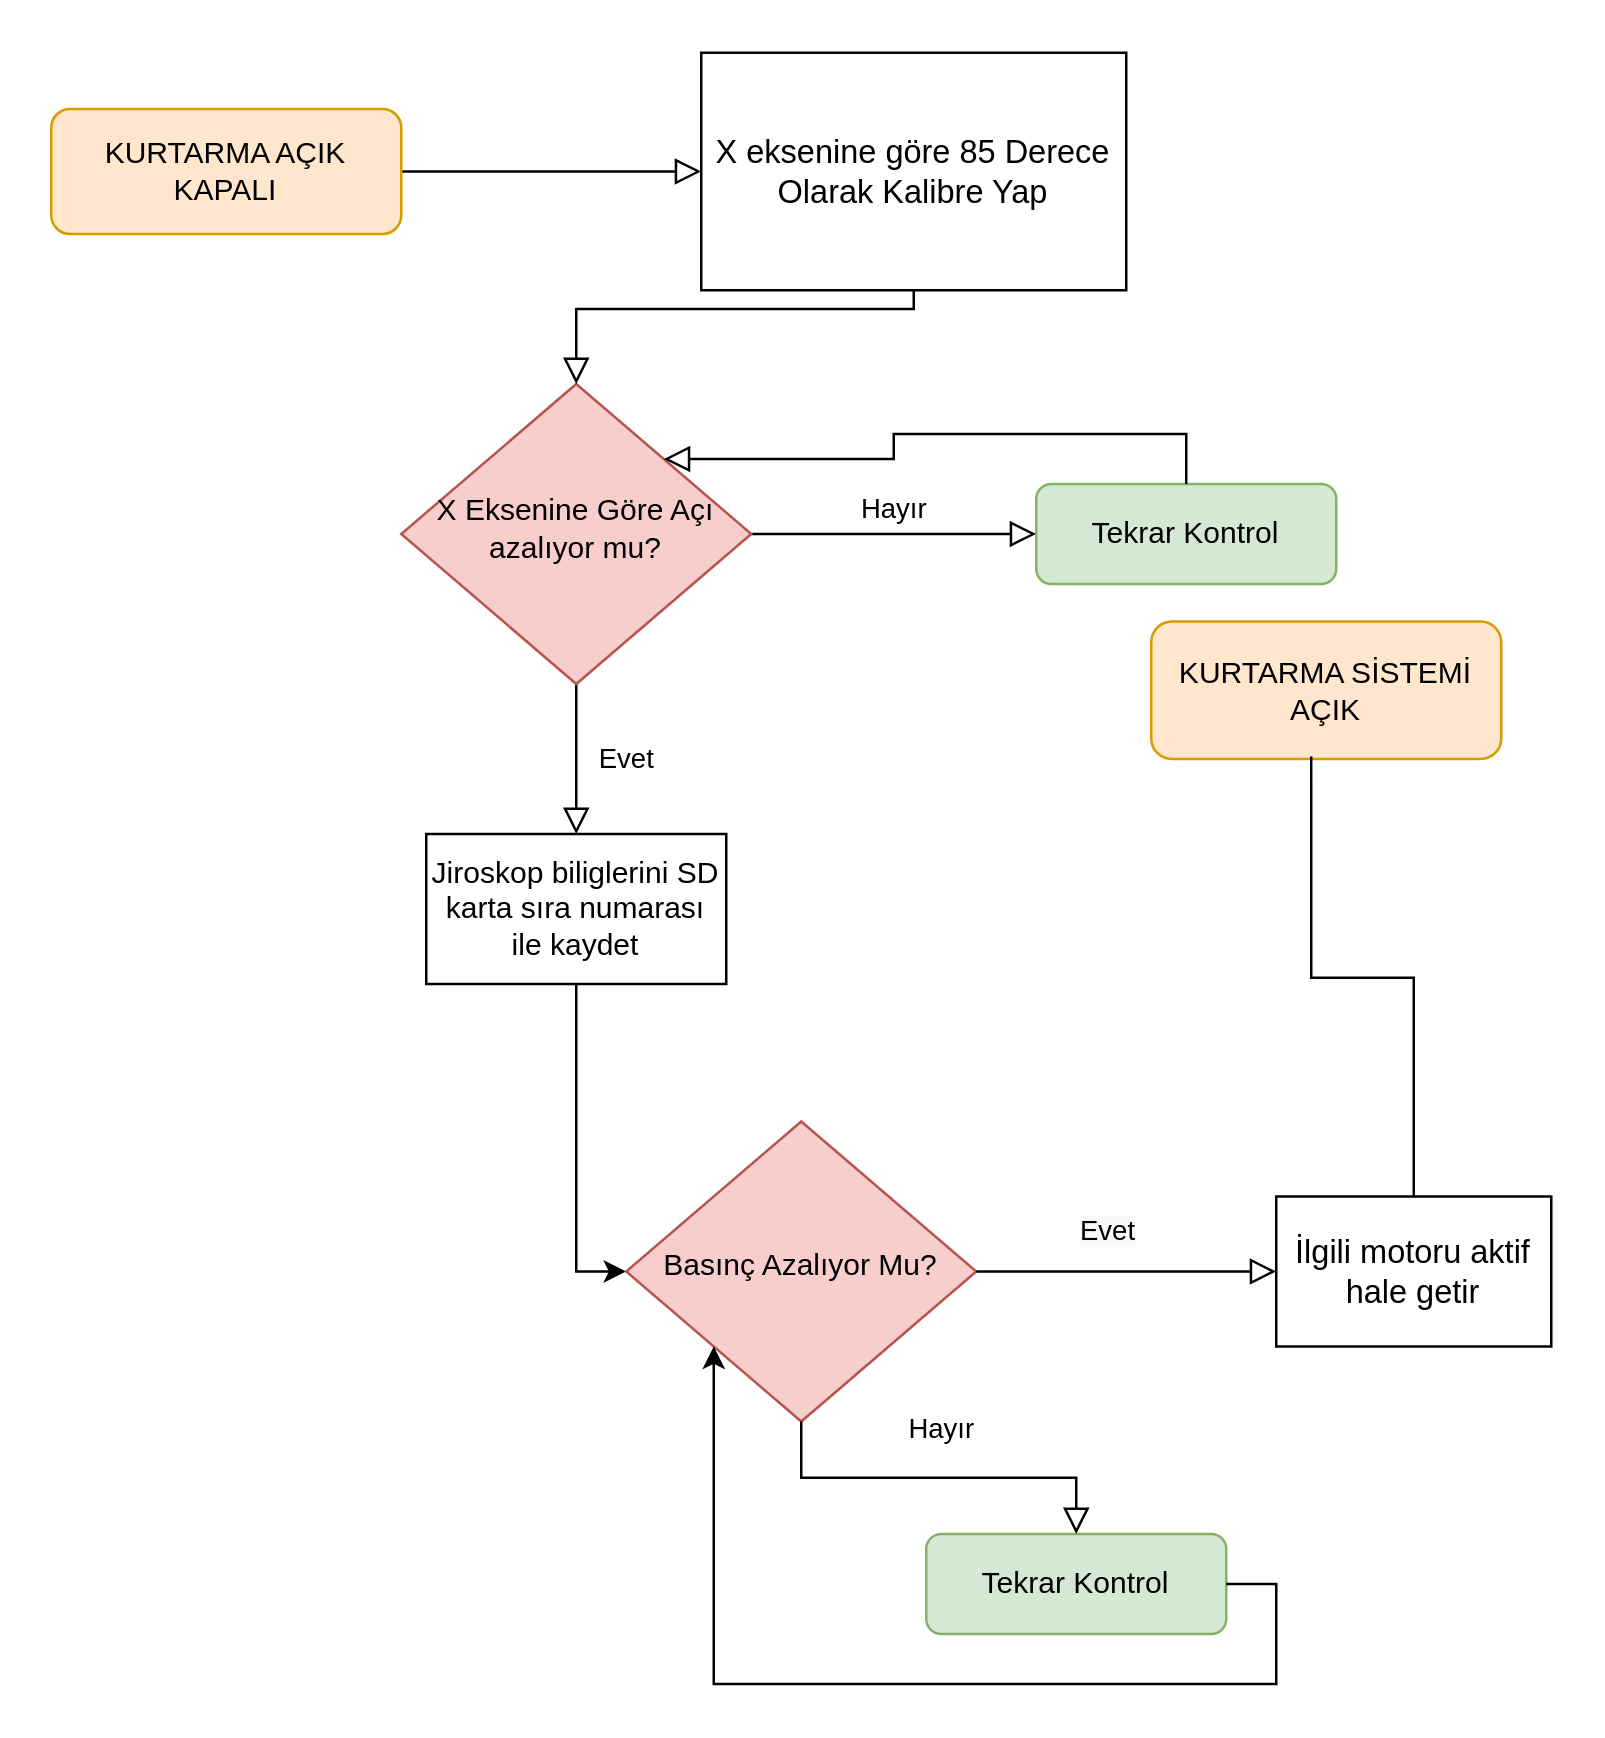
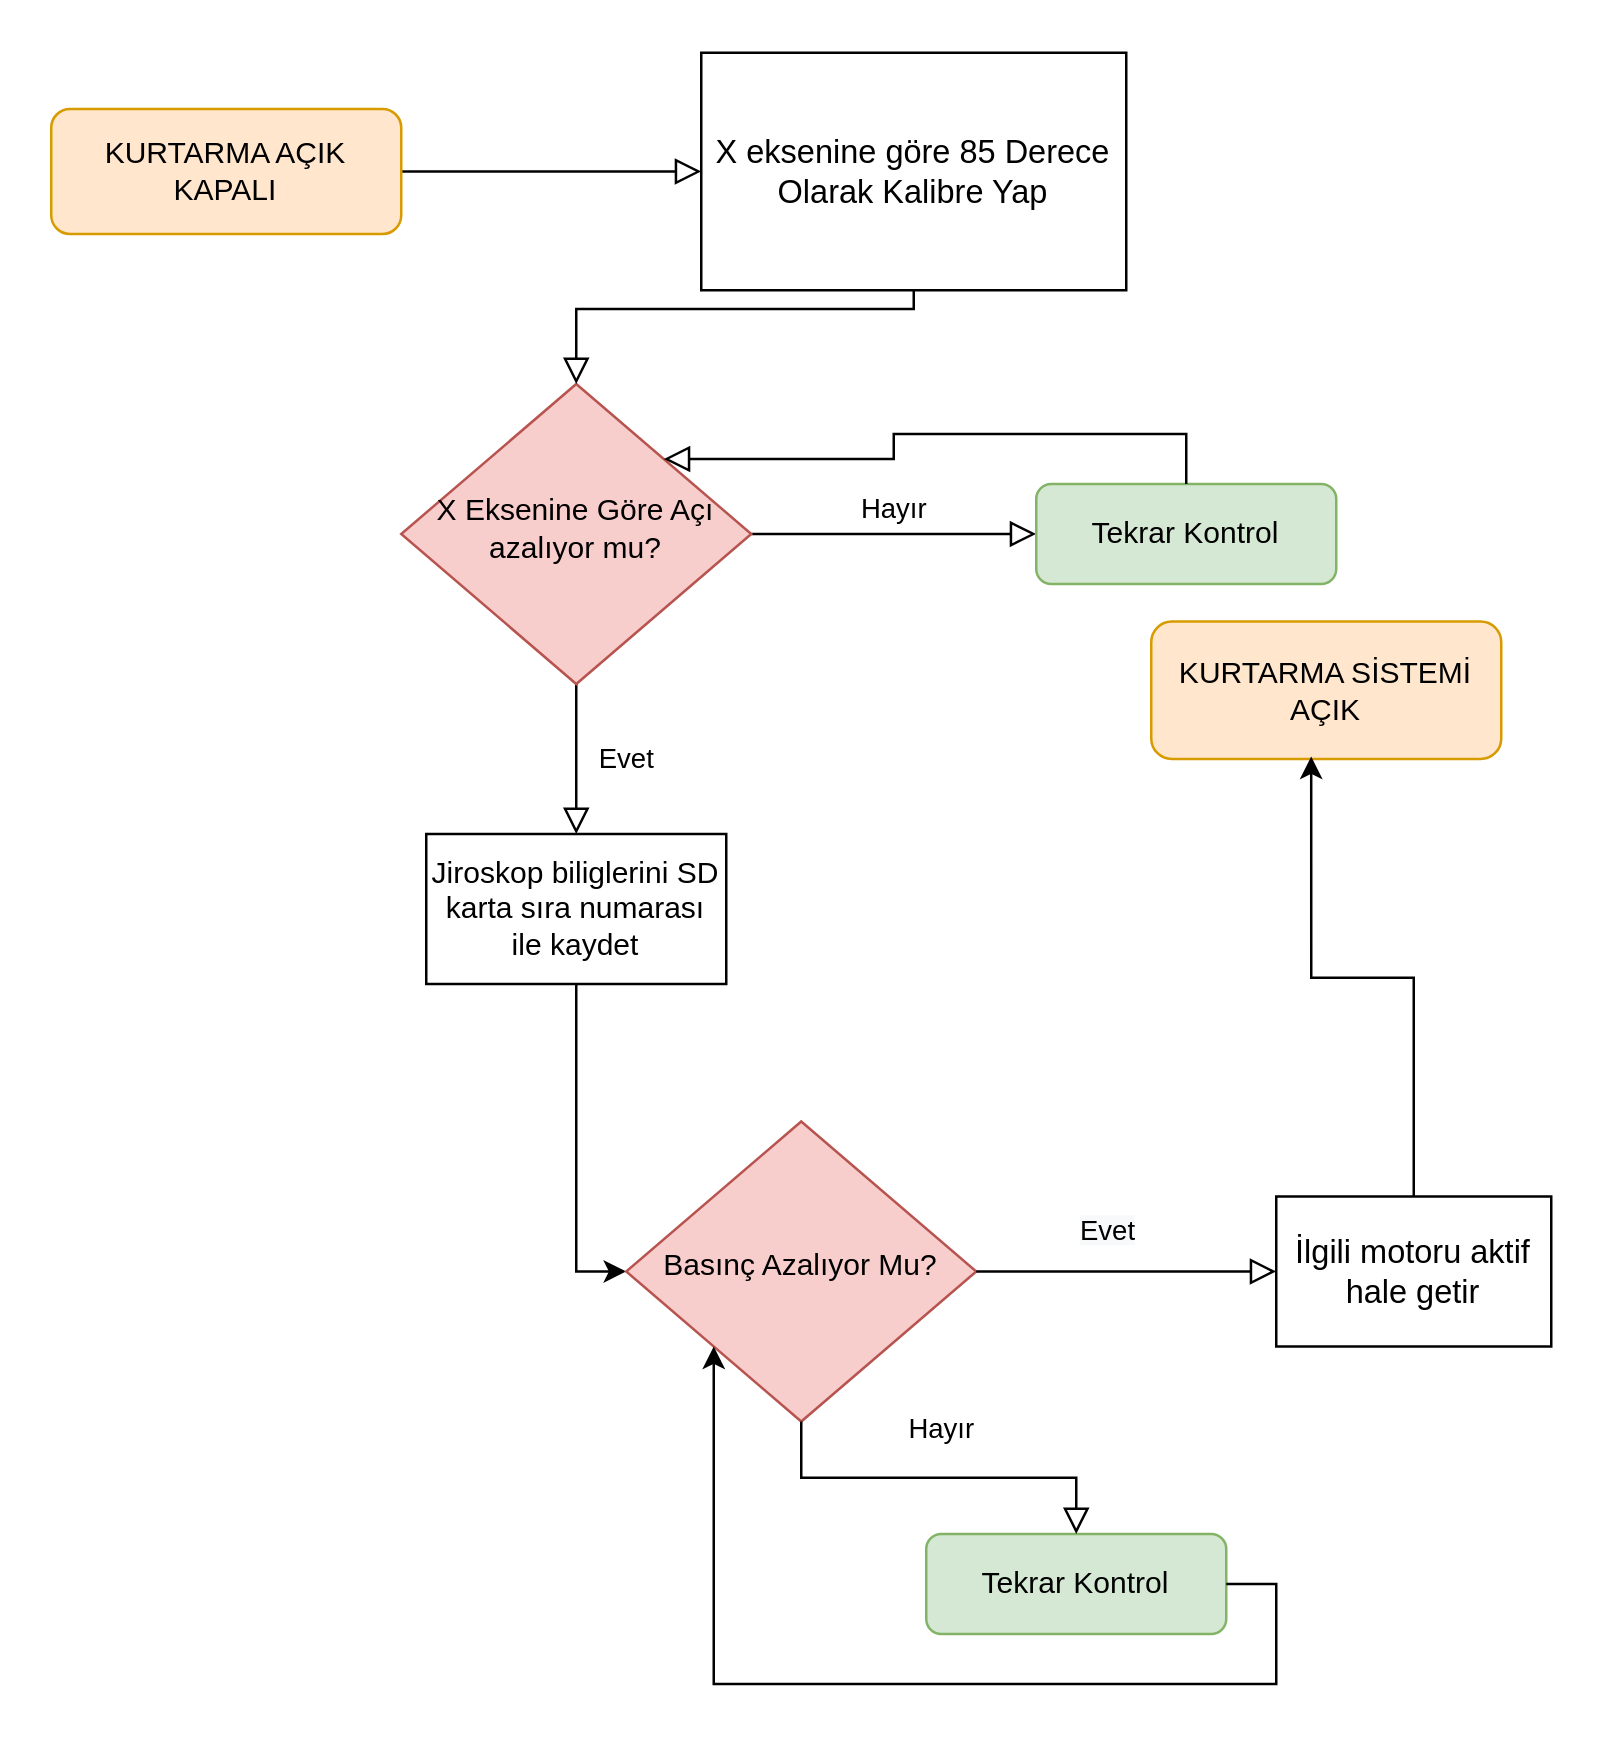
edge "KURTARMA SİSTEMİ AÇIK" -- "İlgili motoru aktif hale getir": arrowhead none -> classic
